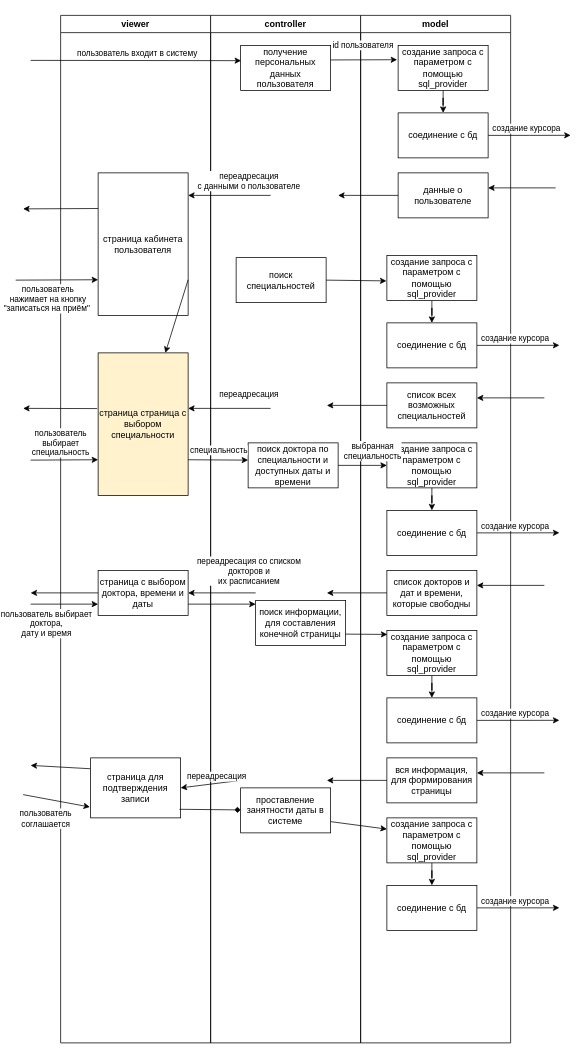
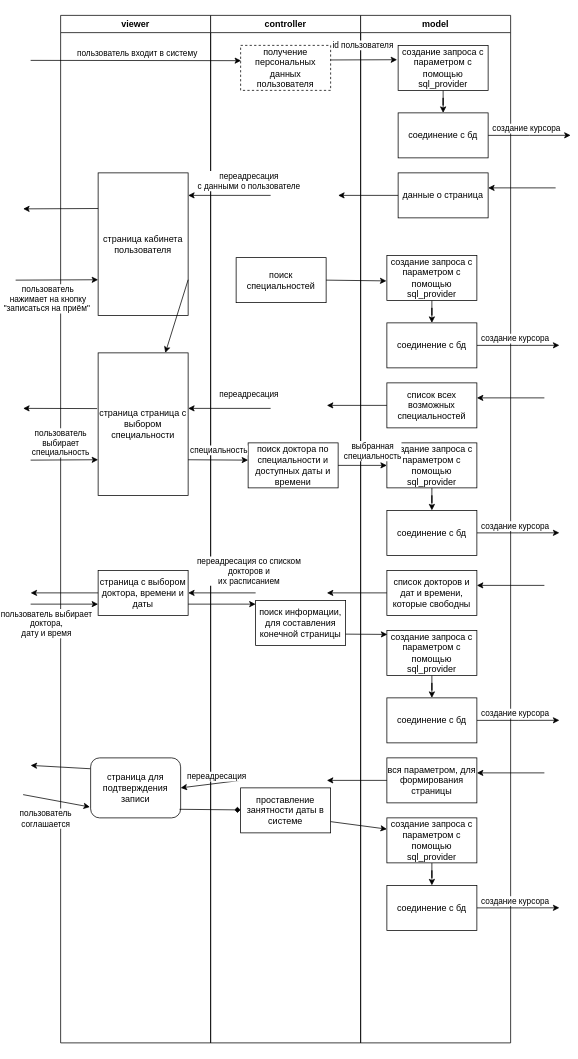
node "получение персональных данных пользователя": style solid -> dashed
node "данные о пользователе": label "данные о пользователе" -> "данные о страница"
node "страница страница с выбором специальности": fillcolor #fff2cc -> #ffffff
node "вся информация, для формирования страницы": label "вся информация, для формирования страницы" -> "вся параметром, для формирования страницы"
node "страница для подтверждения записи": shape rectangle -> rounded rectangle
